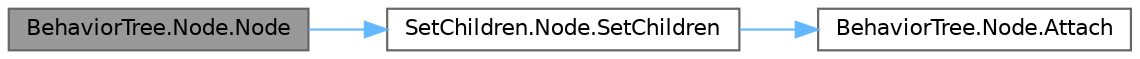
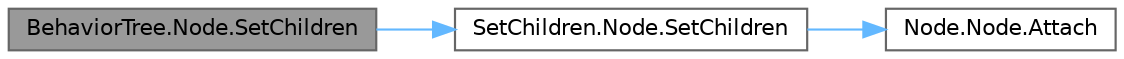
node "BehaviorTree.Node.Node": label "BehaviorTree.Node.Node" -> "BehaviorTree.Node.SetChildren"
node "BehaviorTree.Node.Attach": label "BehaviorTree.Node.Attach" -> "Node.Node.Attach"
